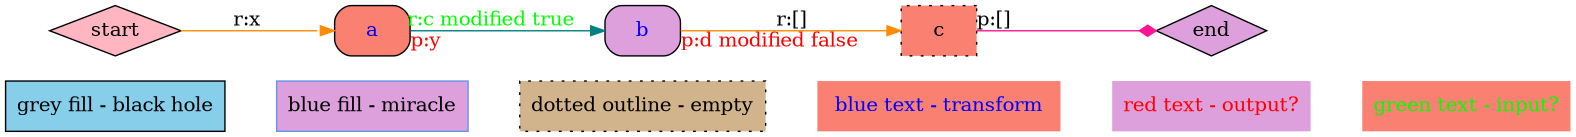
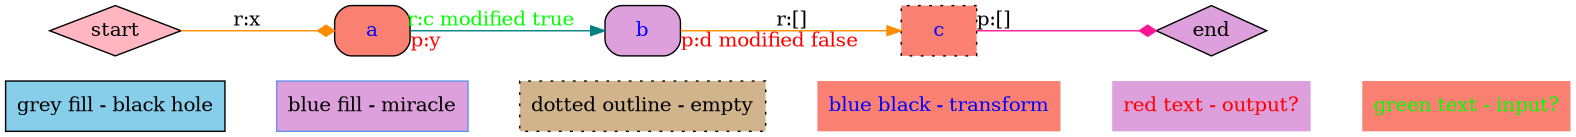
edge "start" -> "a": arrowhead normal -> diamond
node "c": fontcolor black -> blue
node "blue text - transform": label "blue text - transform" -> "blue black - transform"
